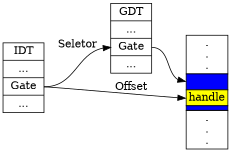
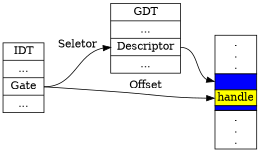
node "GDT": text "Gate" -> "Descriptor"
